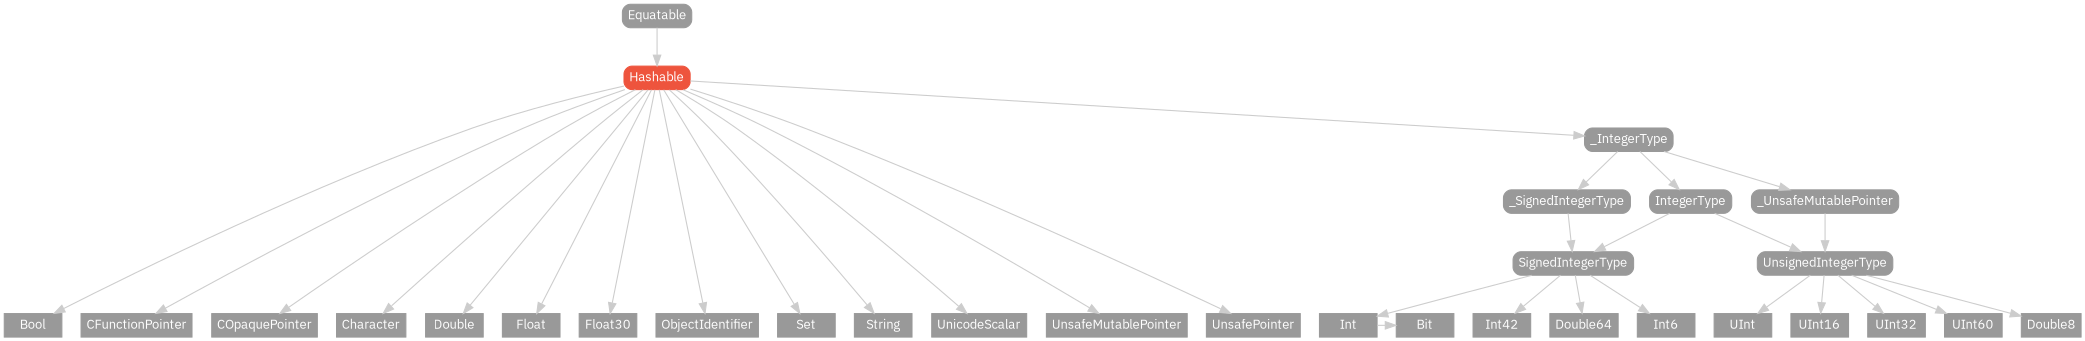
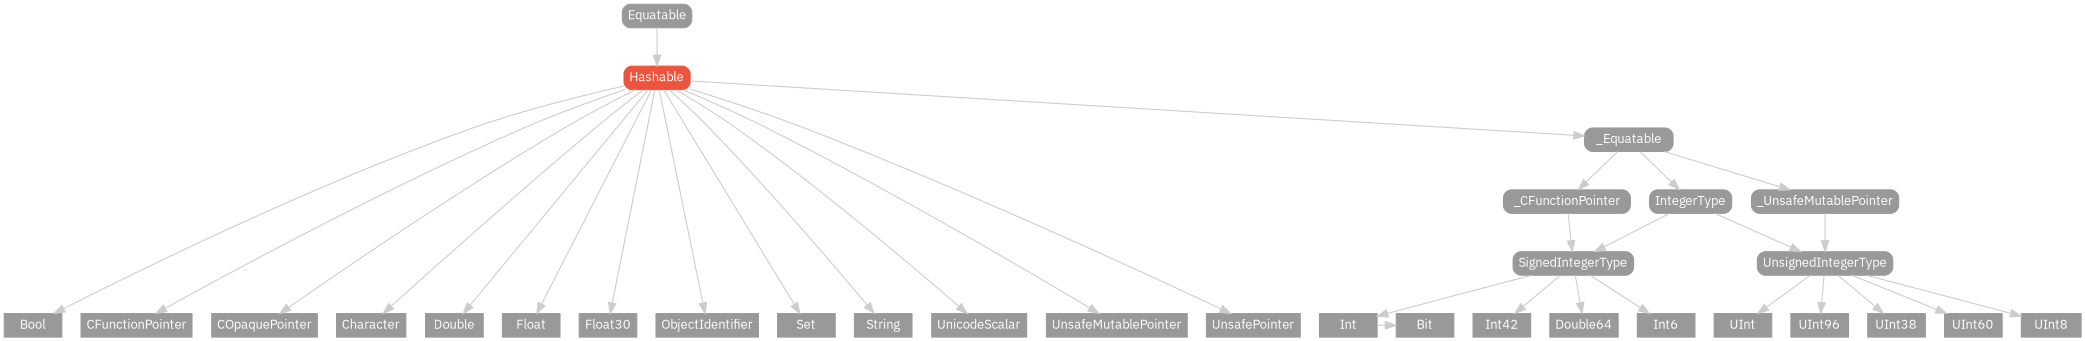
node "_IntegerType": label "_IntegerType" -> "_Equatable"
node "_SignedIntegerType": label "_SignedIntegerType" -> "_CFunctionPointer"
node "UInt16": label "UInt16" -> "UInt96"
node "UInt32": label "UInt32" -> "UInt38"
node "Double8": label "Double8" -> "UInt8"
